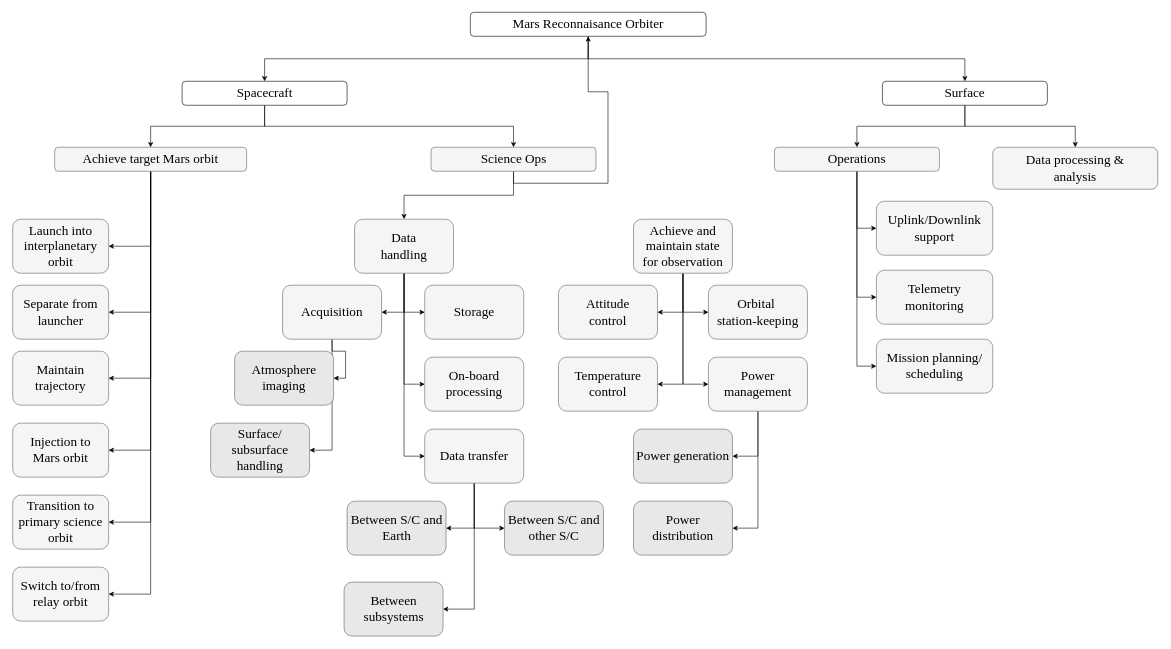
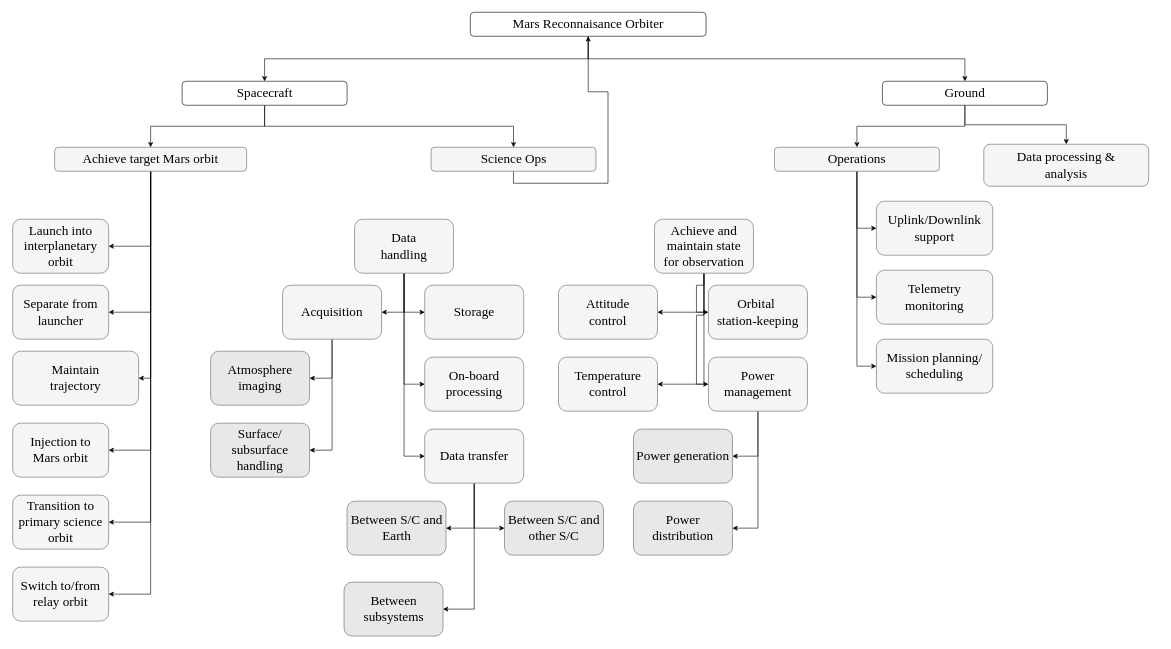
node "Surface": label "Surface" -> "Ground"
node "Data processing & analysis": moved (1075, 168) -> (1066, 165)
edge "Science Ops" -> "Data handling": removed
node "Achieve and maintain state for observation": moved (683, 246) -> (704, 246)
node "Maintain trajectory": size 96x54 -> 126x54
node "Atmosphere imaging": moved (284, 378) -> (260, 378)
